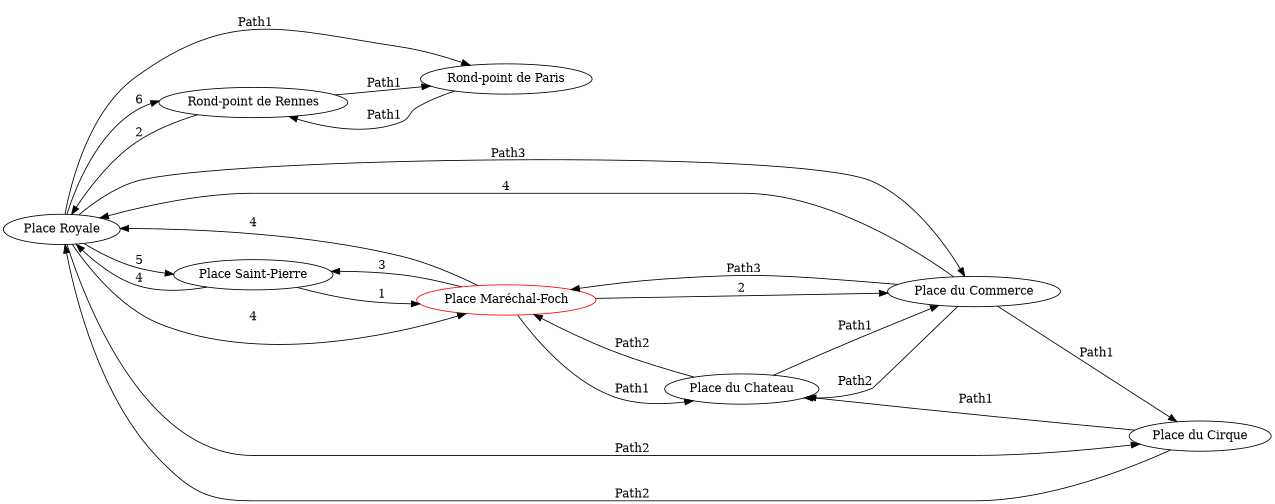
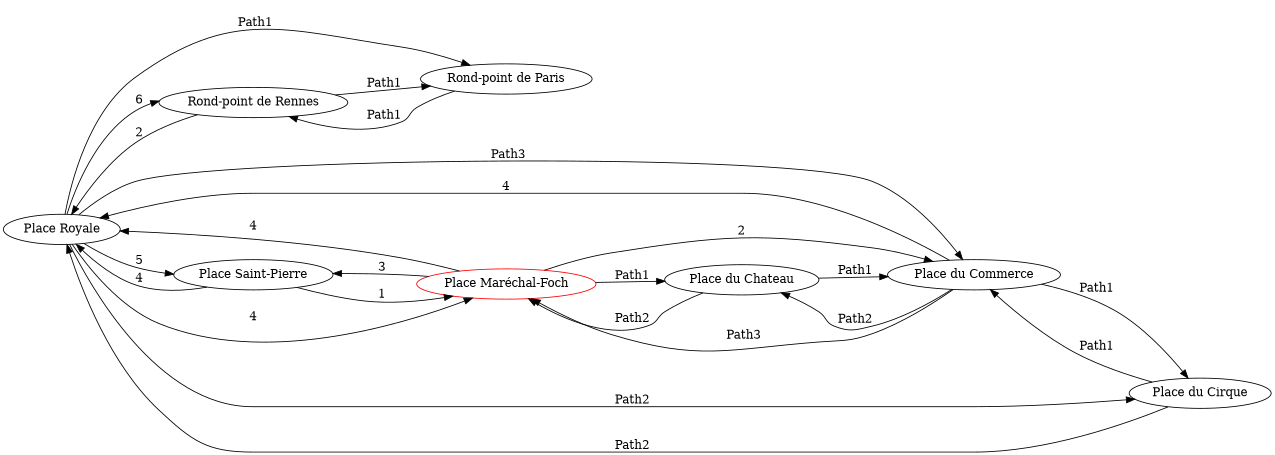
edge "Place du Cirque" -> "Place du Chateau": now "Place du Cirque" -> "Place du Commerce"
